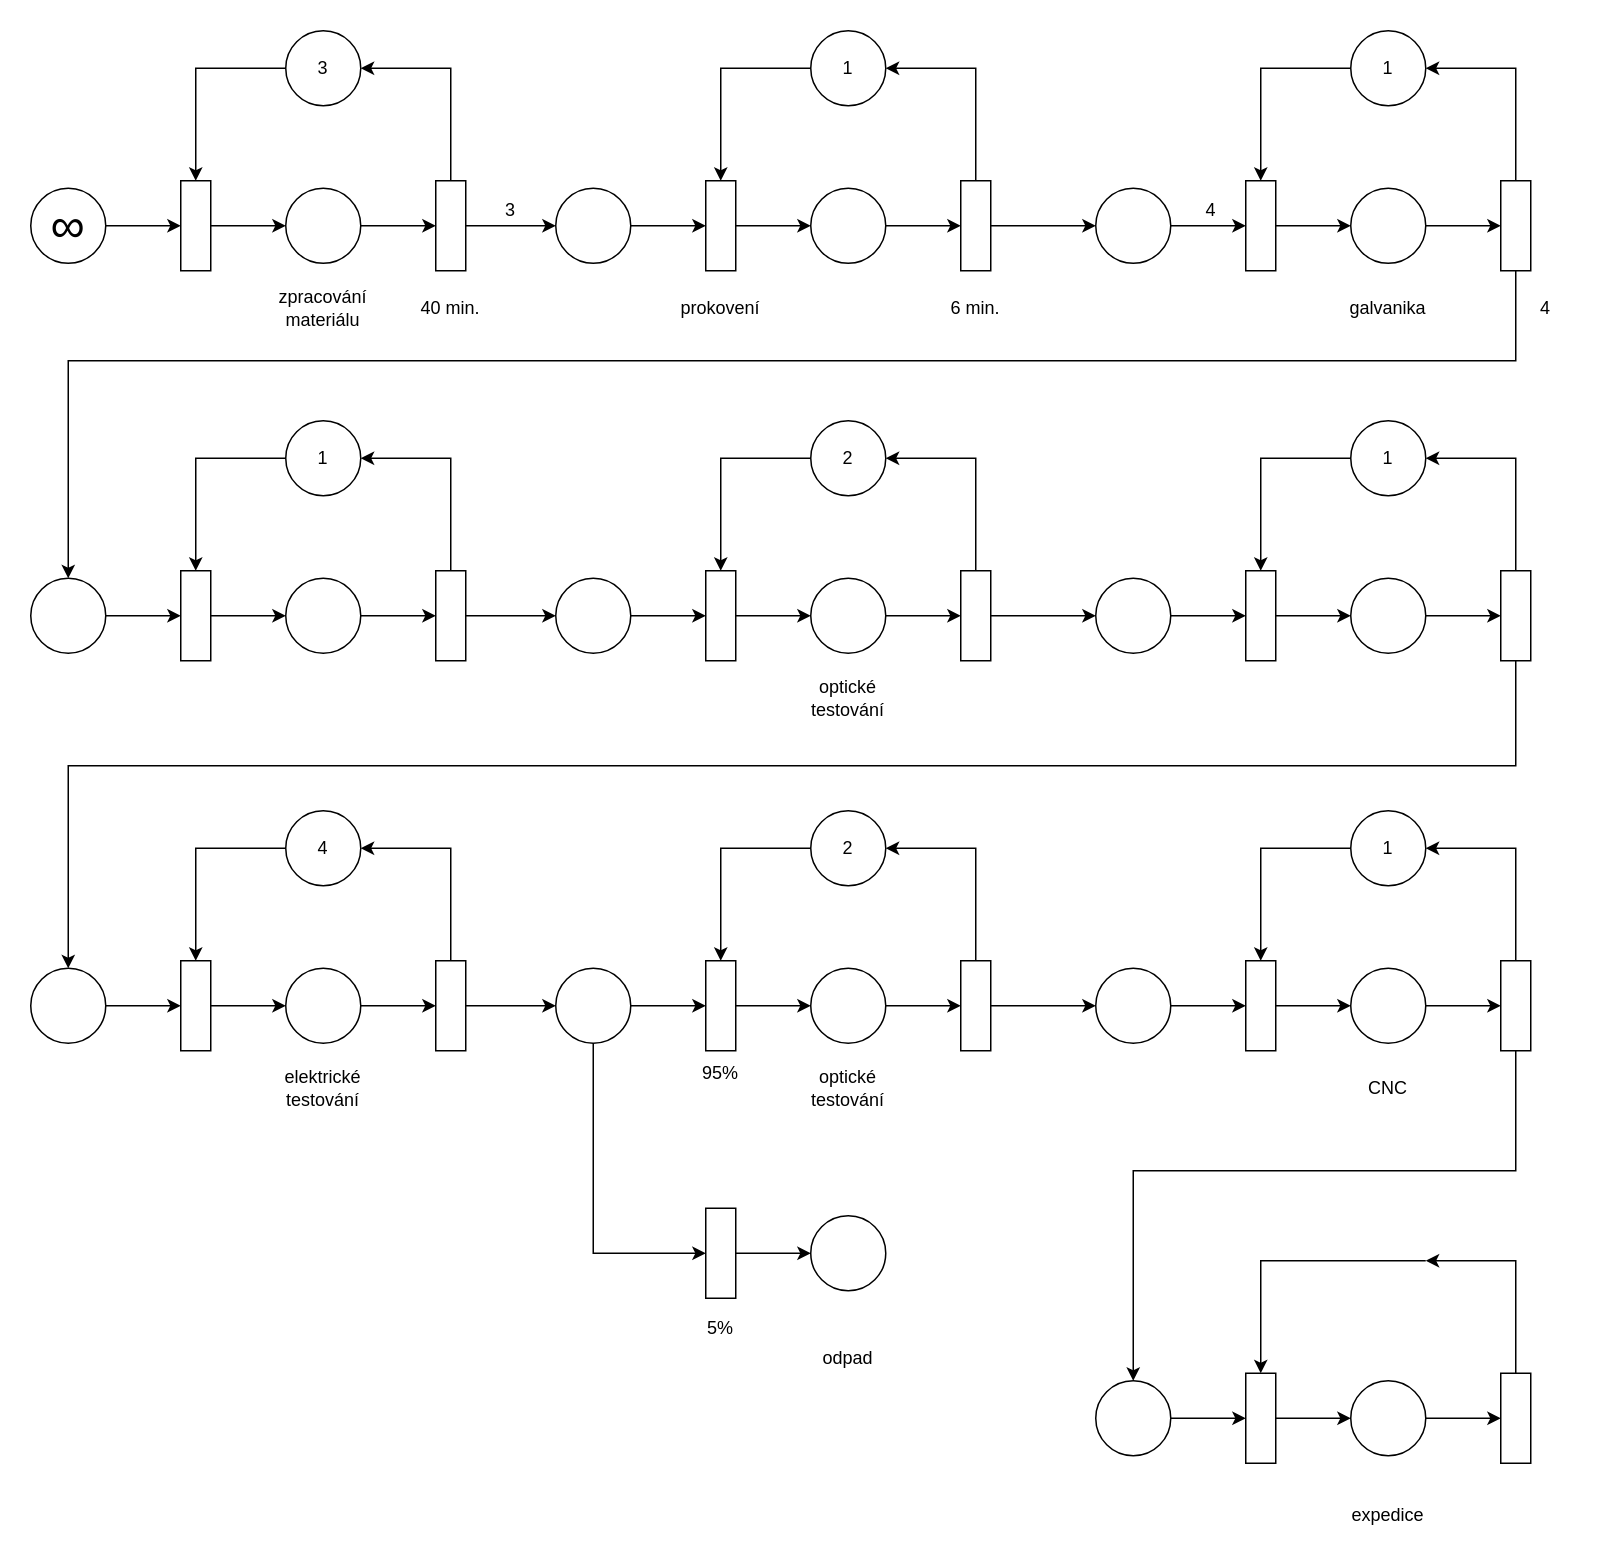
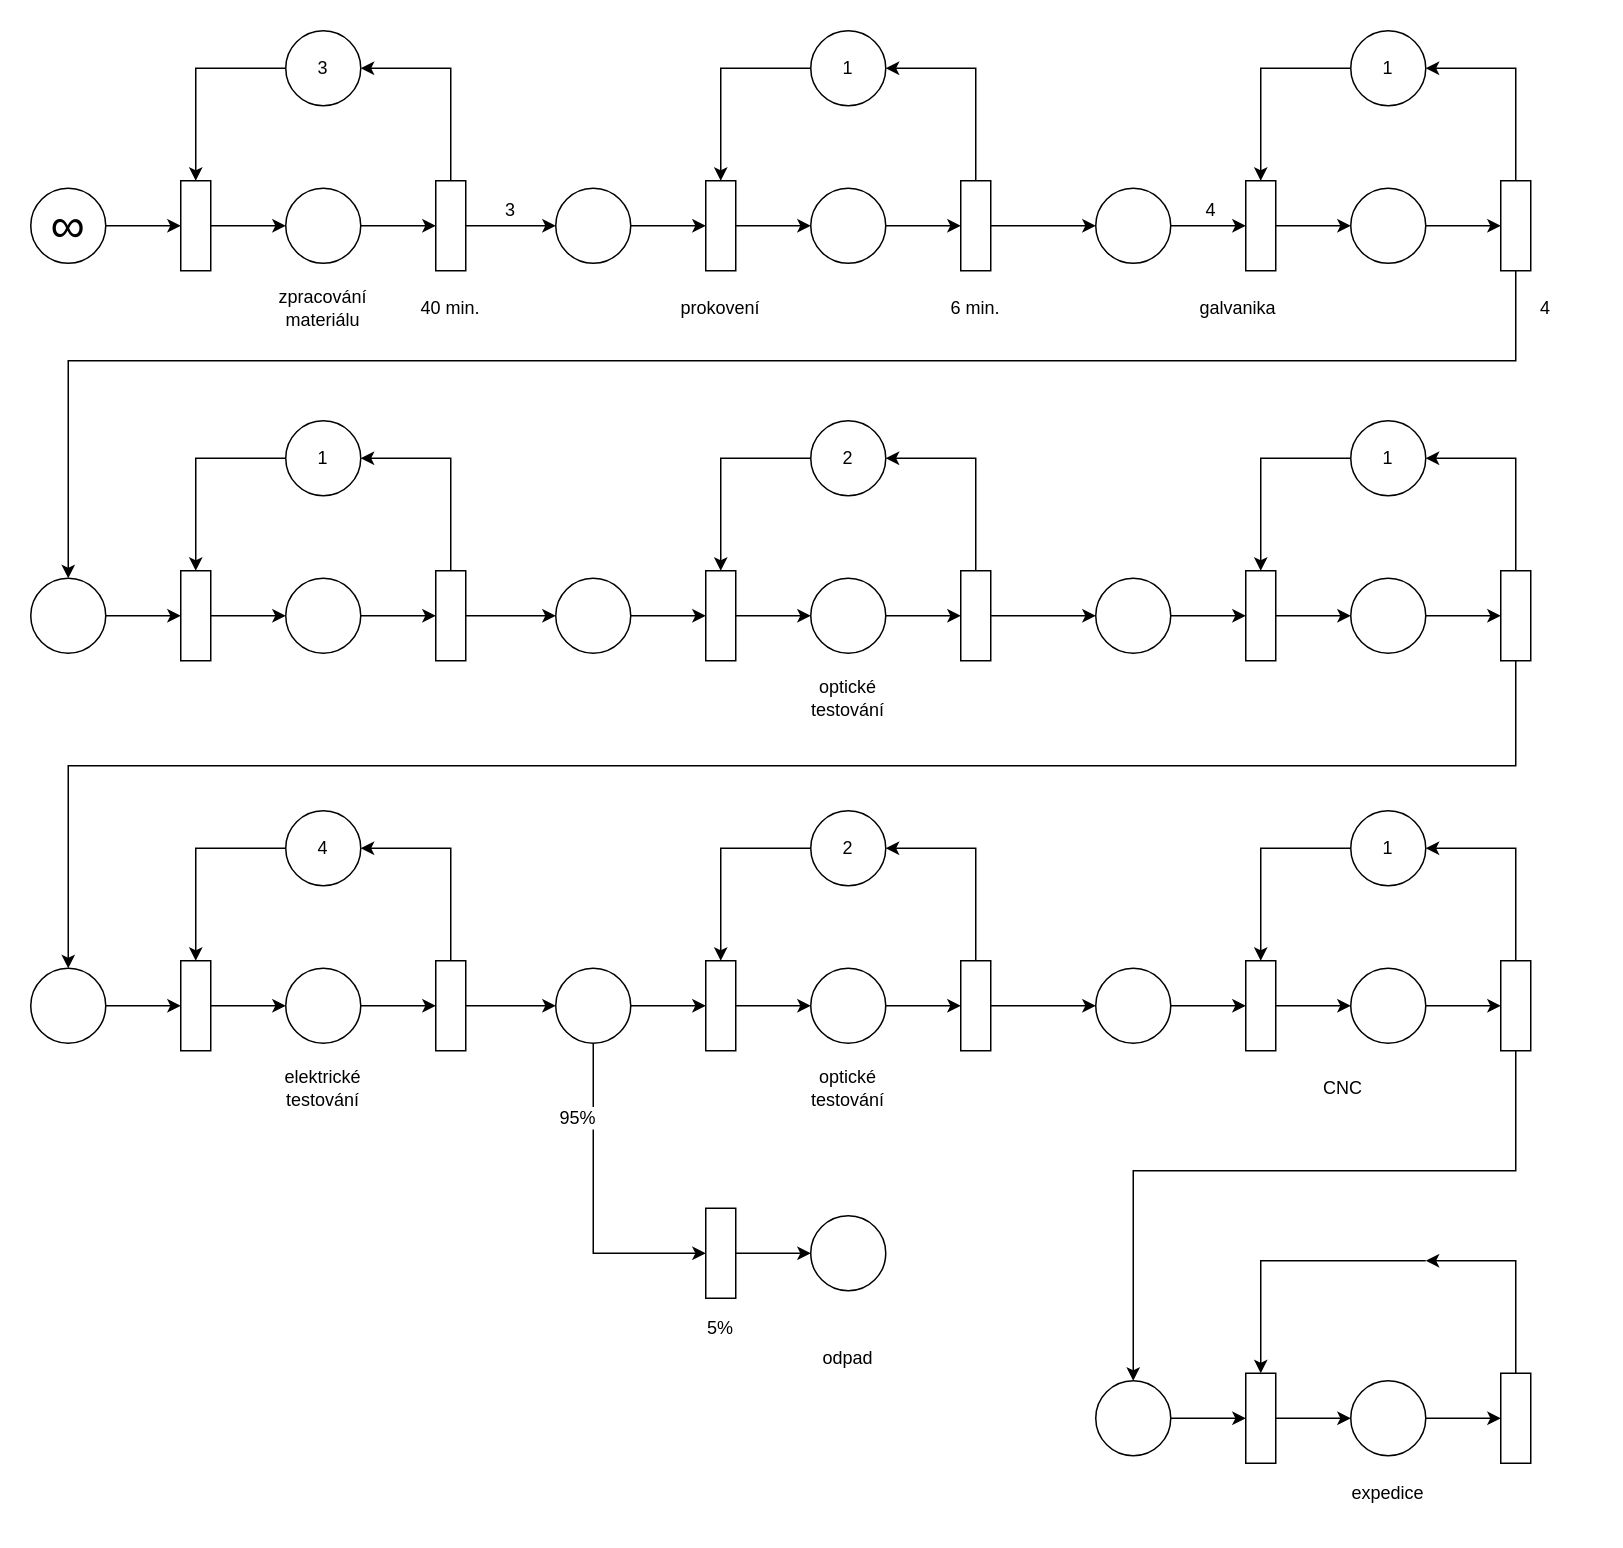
node "galvanika": moved (1388, 308) -> (1238, 308)
node "95%": moved (721, 1073) -> (578, 1118)
node "CNC": moved (1388, 1088) -> (1343, 1088)
node "expedice": moved (1388, 1516) -> (1388, 1493)
